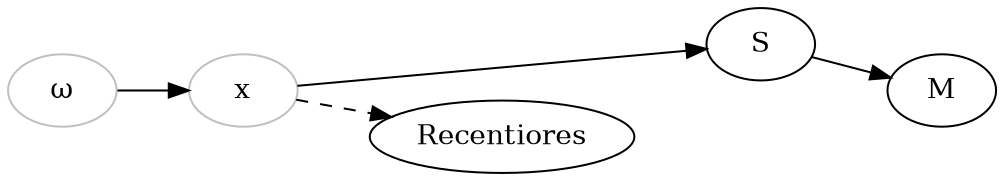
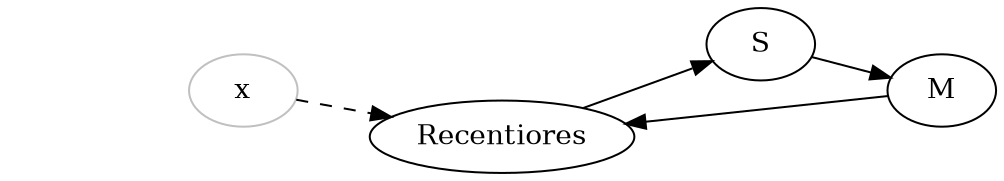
edge "x" -> "S": now "Recentiores" -> "S"
node "ω": removed
edge "M" -> "Recentiores": added
